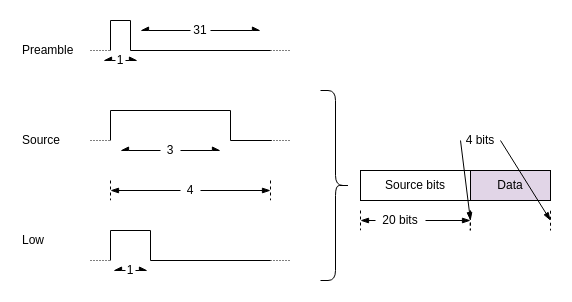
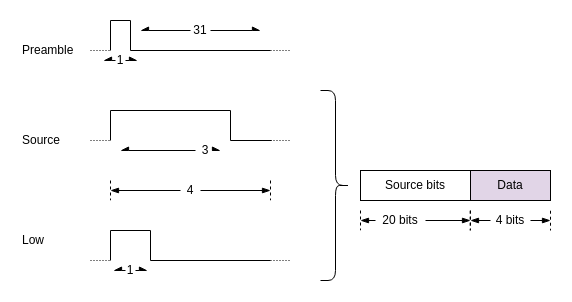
node "4 bits": moved (481, 141) -> (511, 221)
node "3": moved (171, 151) -> (206, 151)
